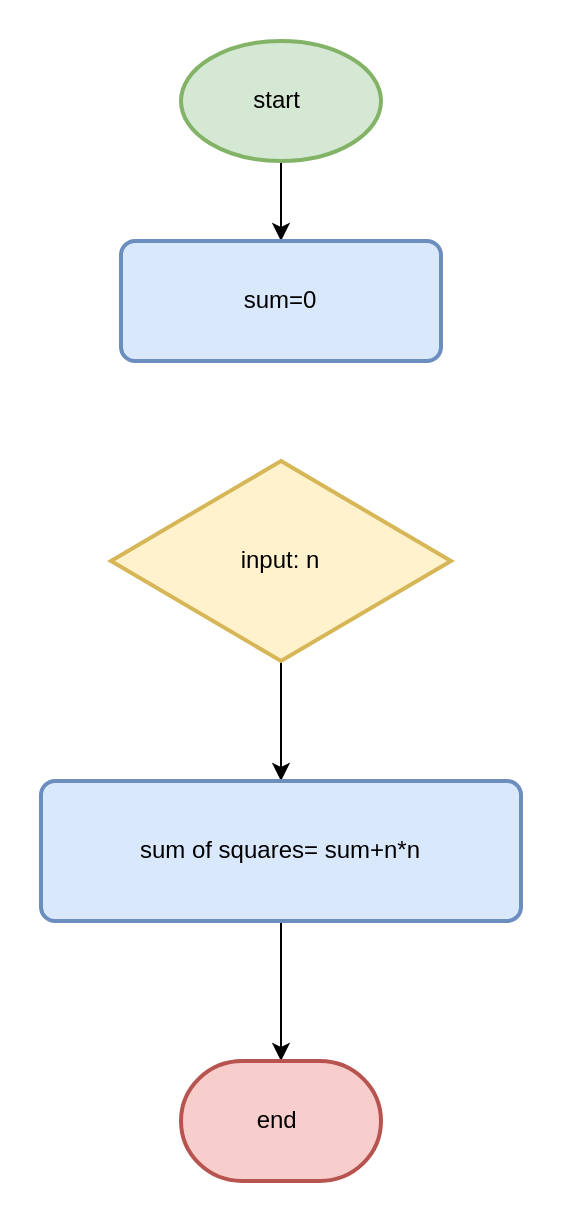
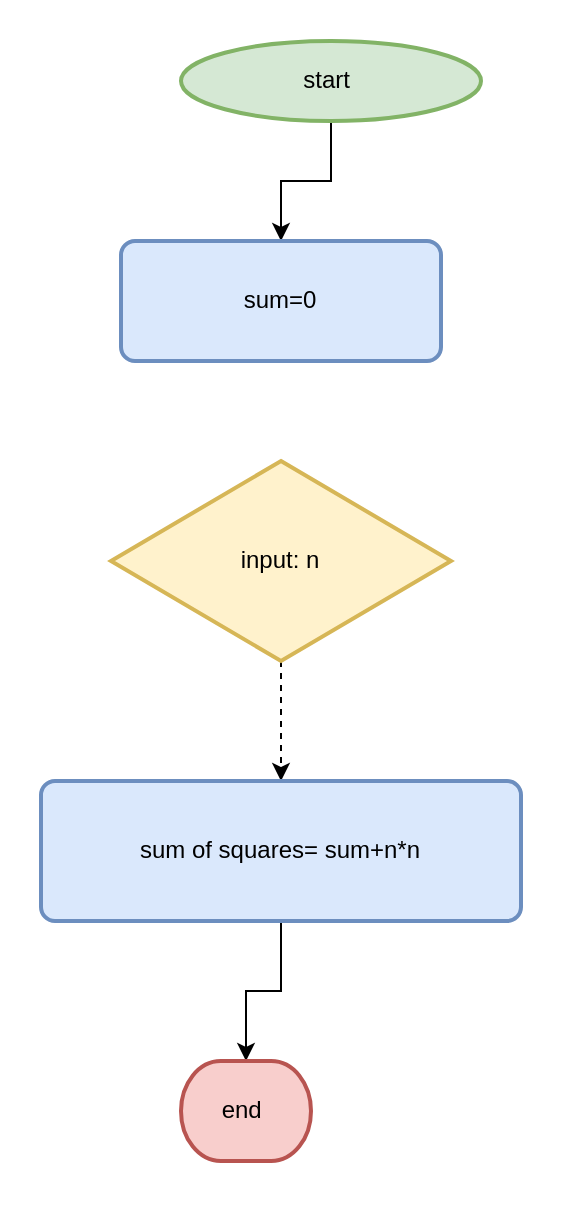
node "start": size 200x120 -> 300x80
edge "input: n" -> "sum of squares= sum+n*n": style solid -> dashed
node "end": size 200x120 -> 130x100
